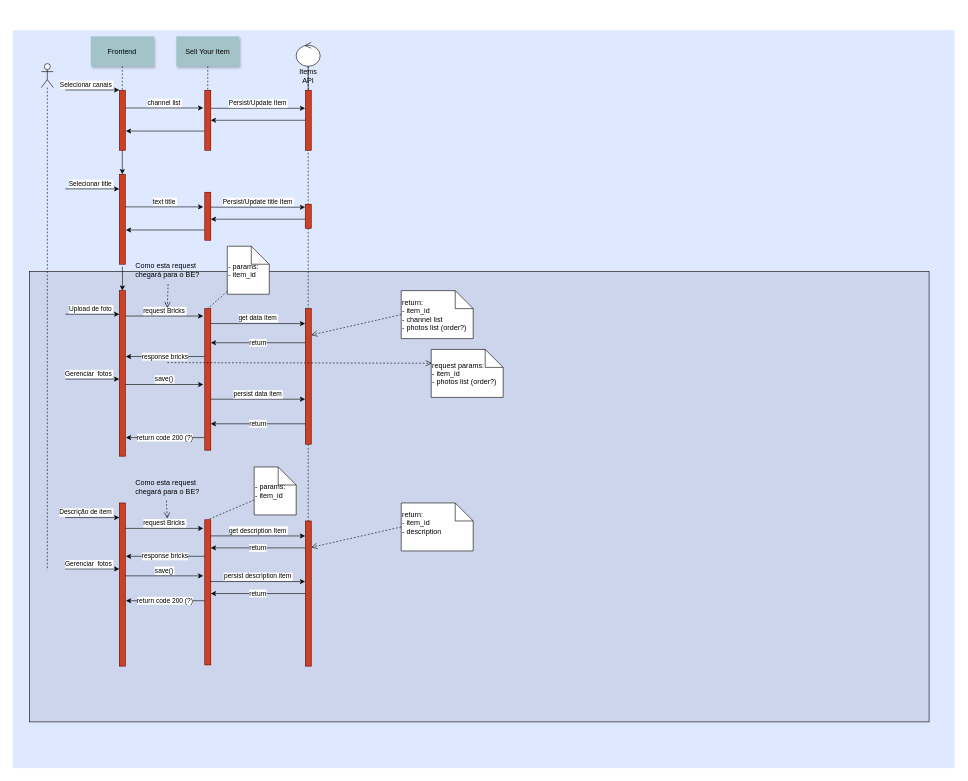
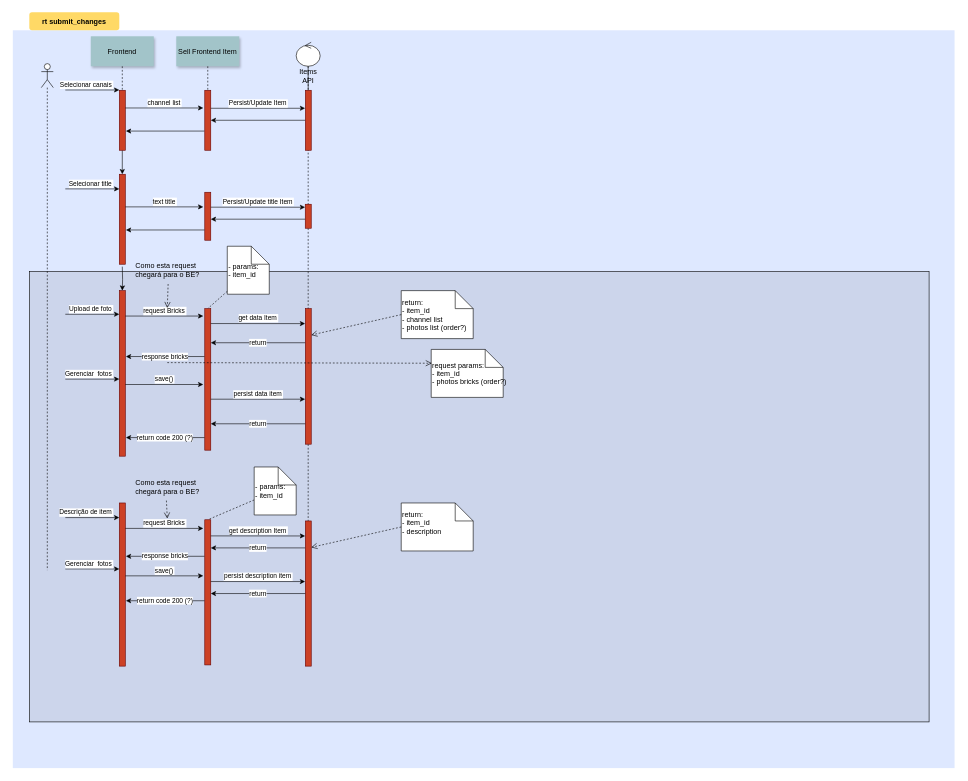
node "rt submit_changes": added
node "Sell Your Item": label "Sell Your Item" -> "Sell Frontend Item"
node "request params: - item_id - photos list (order?)": label "request params: - item_id - photos list (order?)" -> "request params: - item_id - photos bricks (order?)"
